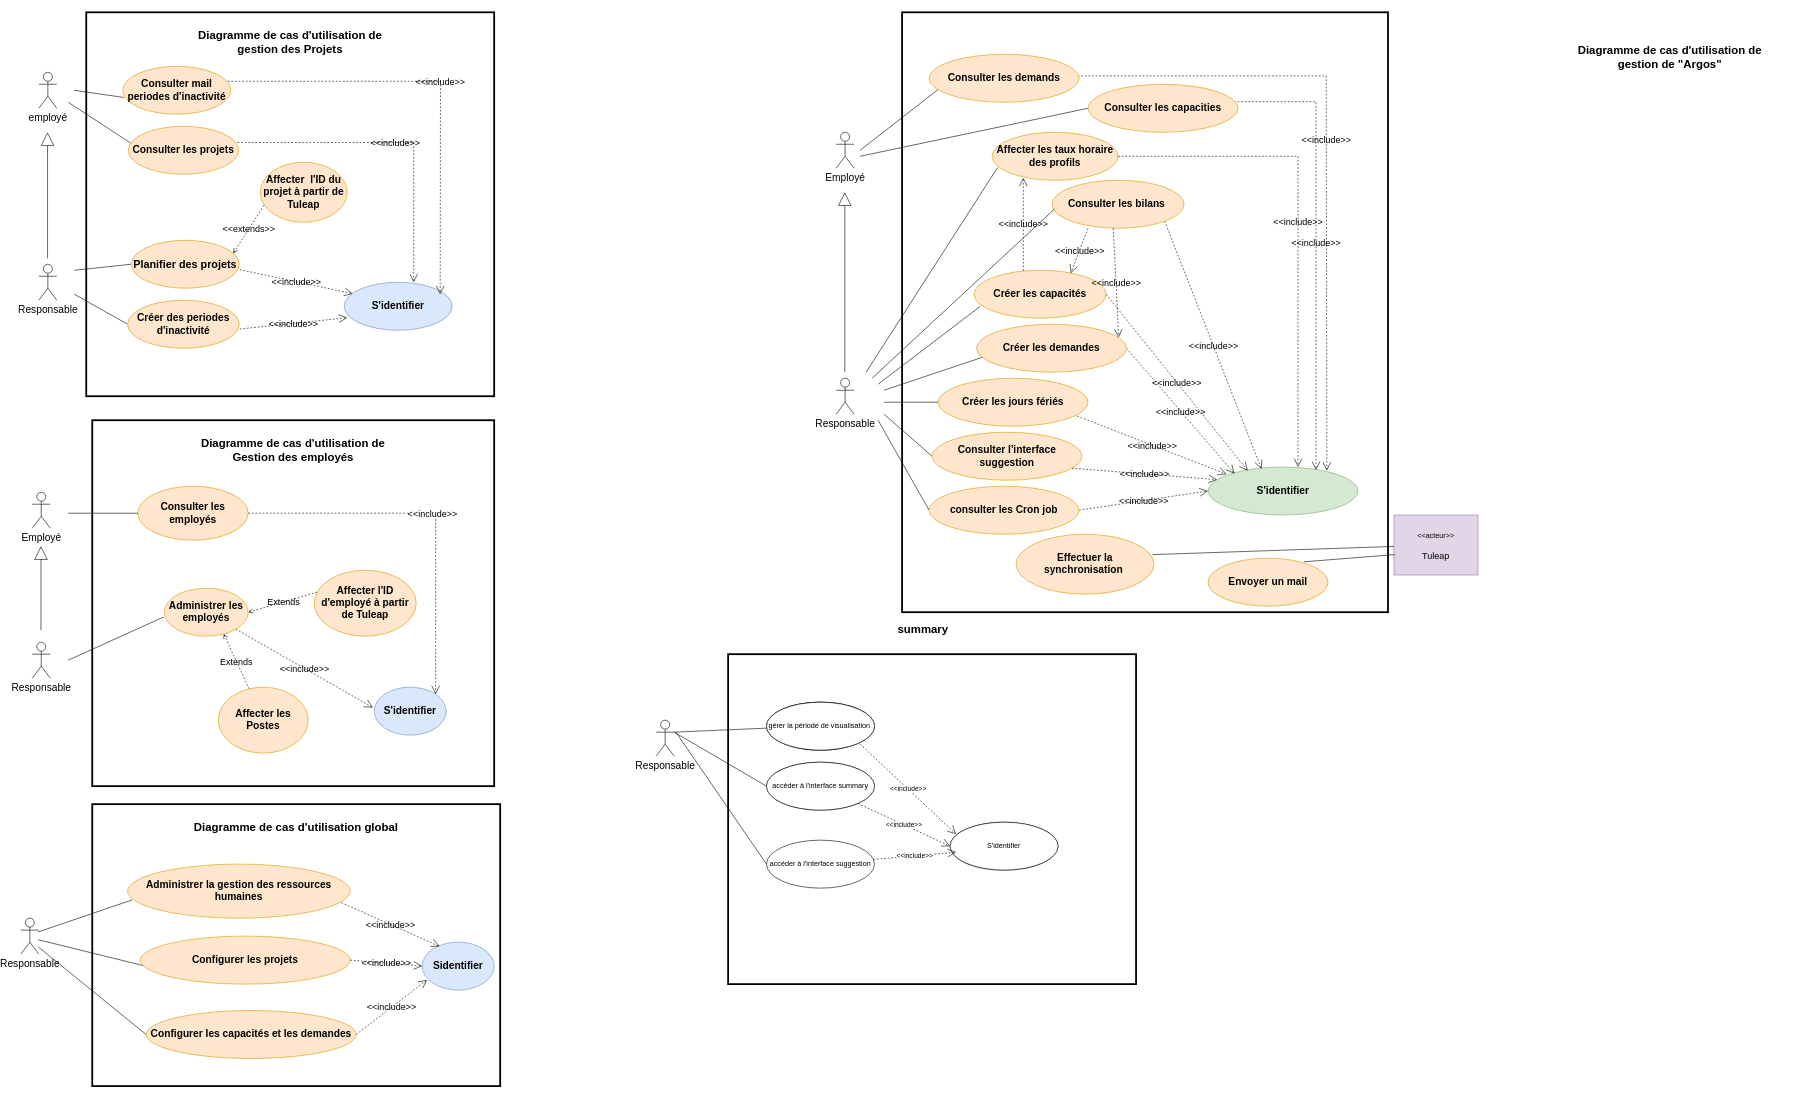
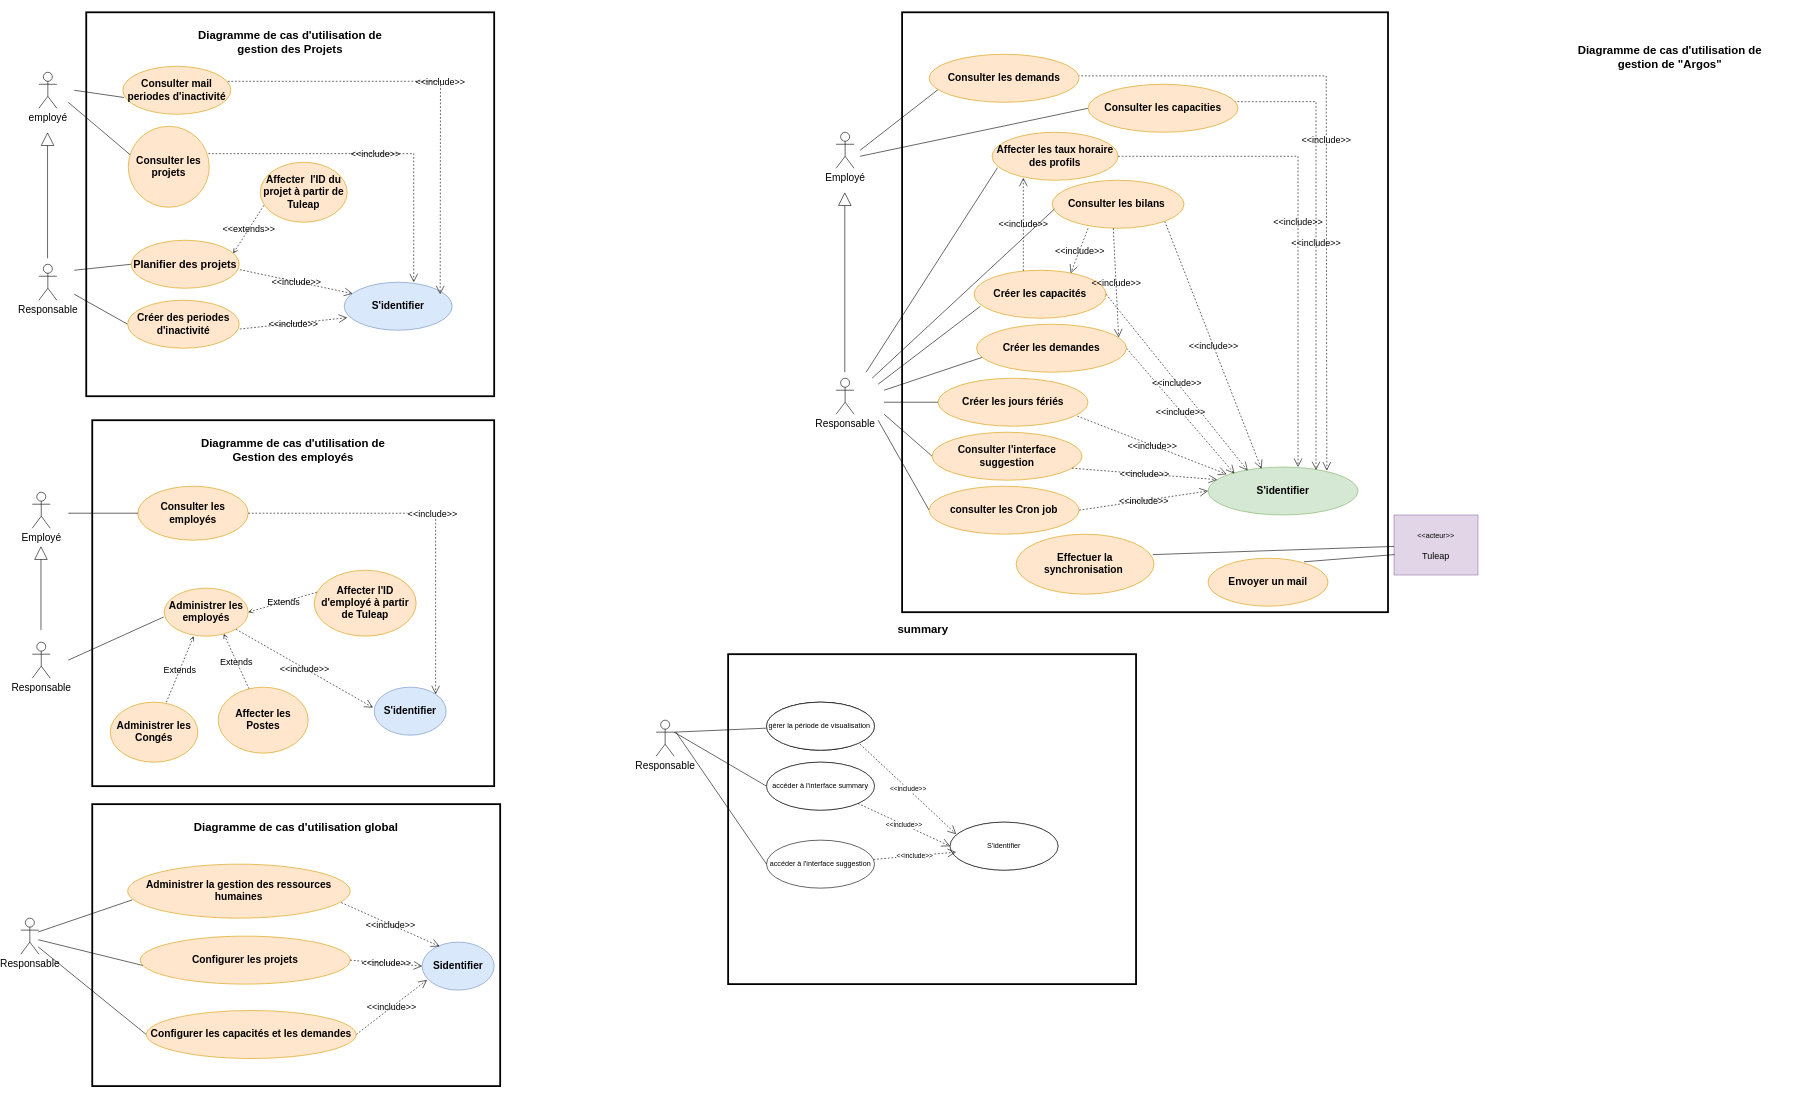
node "Consulter les projets": size 110x48 -> 81x81
edge "Administrer les Congés" -> "Administrer les employés": added, label "Extends"
node "Administrer les Congés": added
